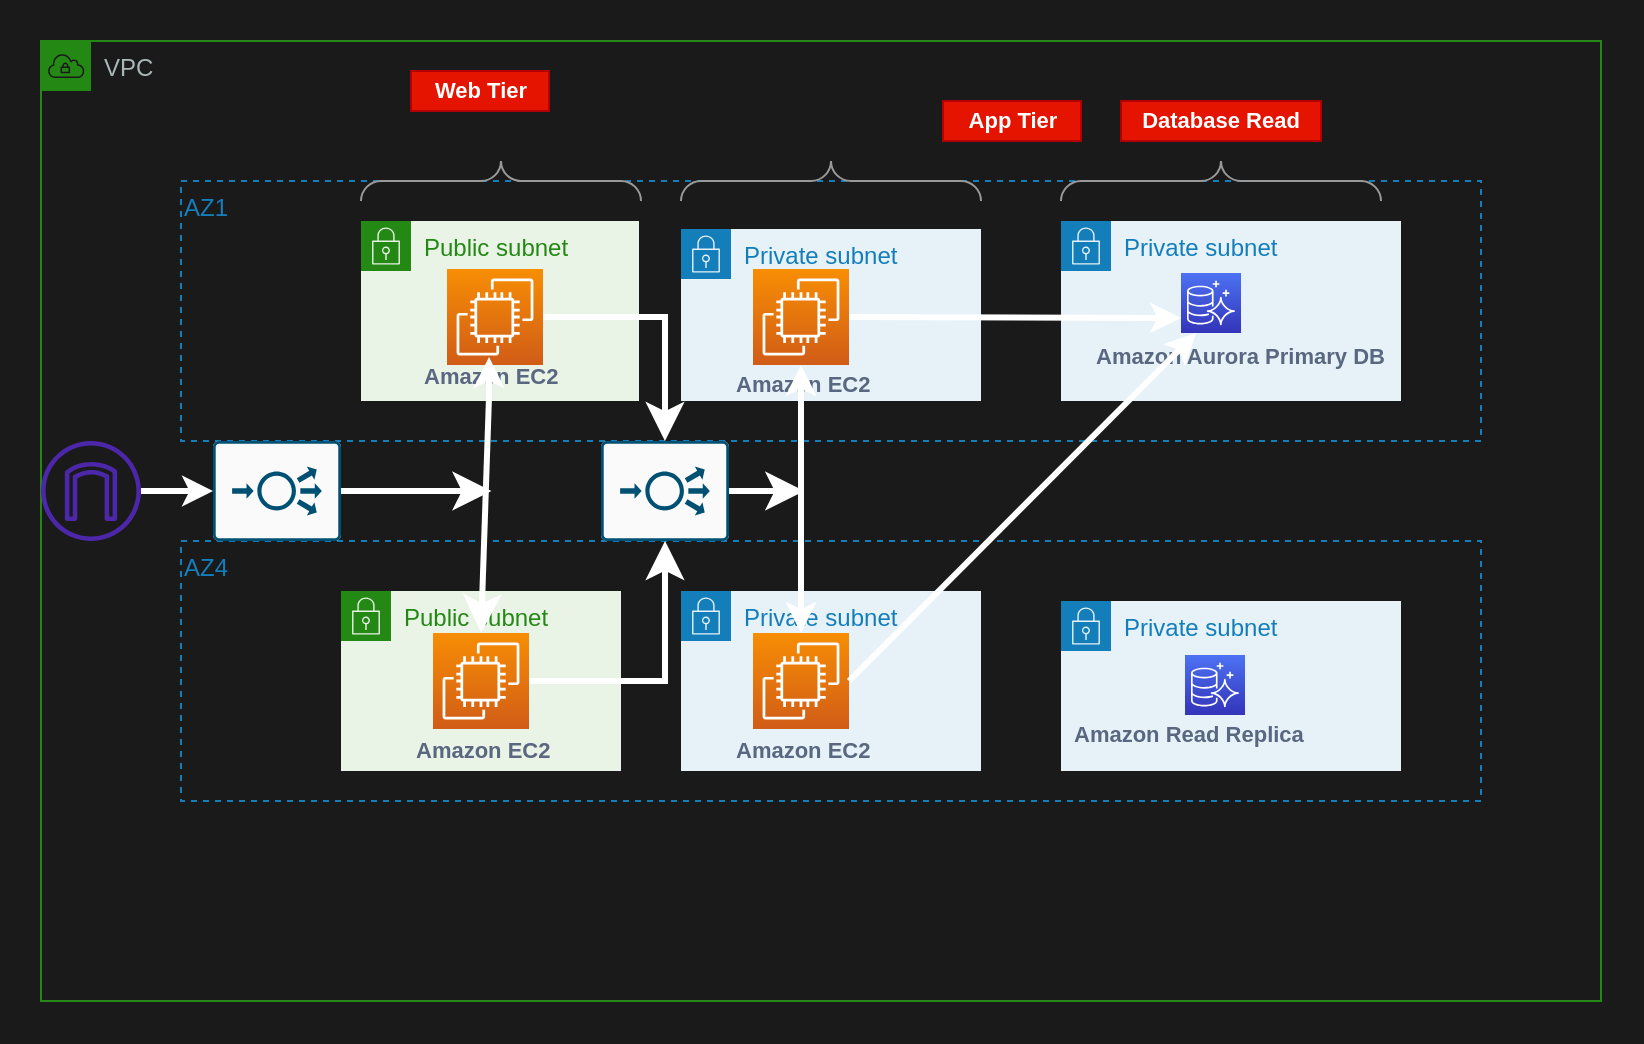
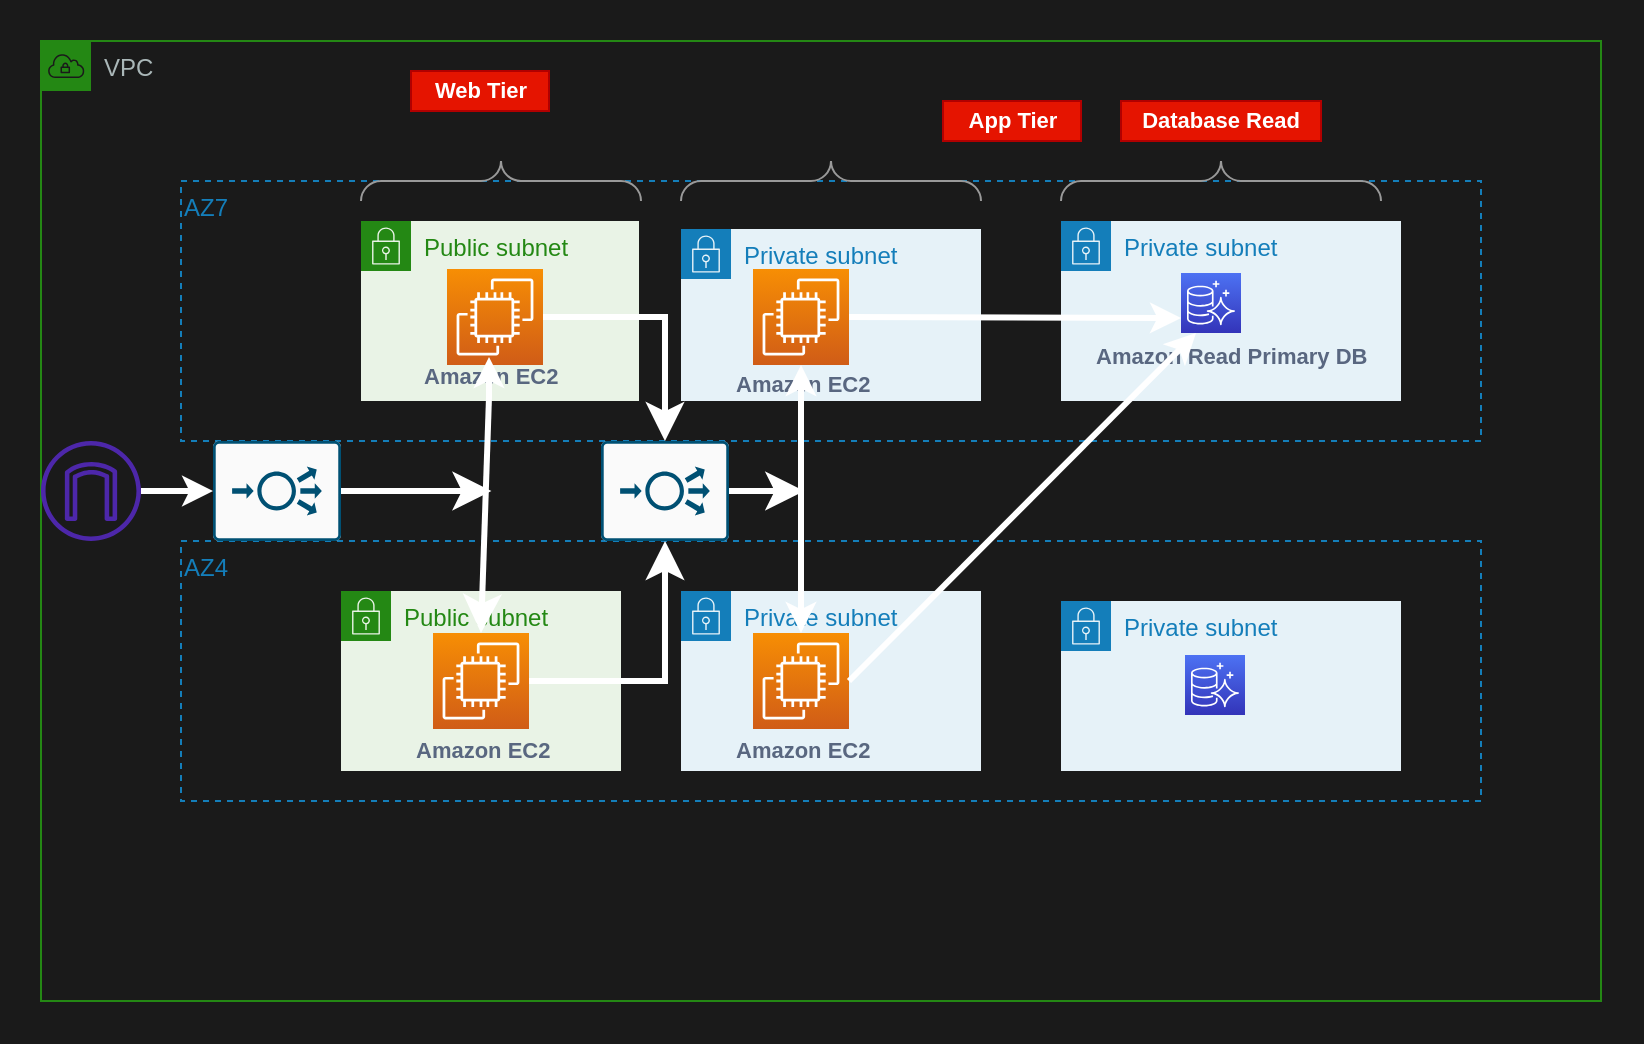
node "AZ1": label "AZ1" -> "AZ7"
node "Amazon Aurora Primary DB": label "Amazon Aurora Primary DB" -> "Amazon Read Primary DB"
node "Amazon Read Replica": removed
